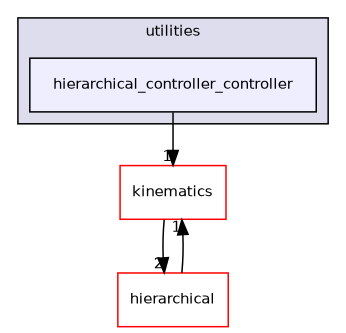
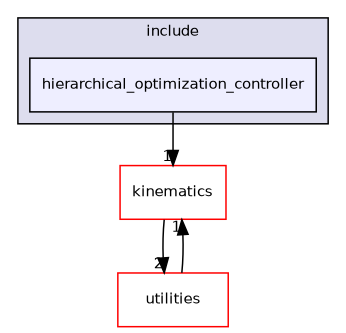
cluster "utilities": label "utilities" -> "include"
node "hierarchical_controller_controller": label "hierarchical_controller_controller" -> "hierarchical_optimization_controller"
node "hierarchical": label "hierarchical" -> "utilities"
